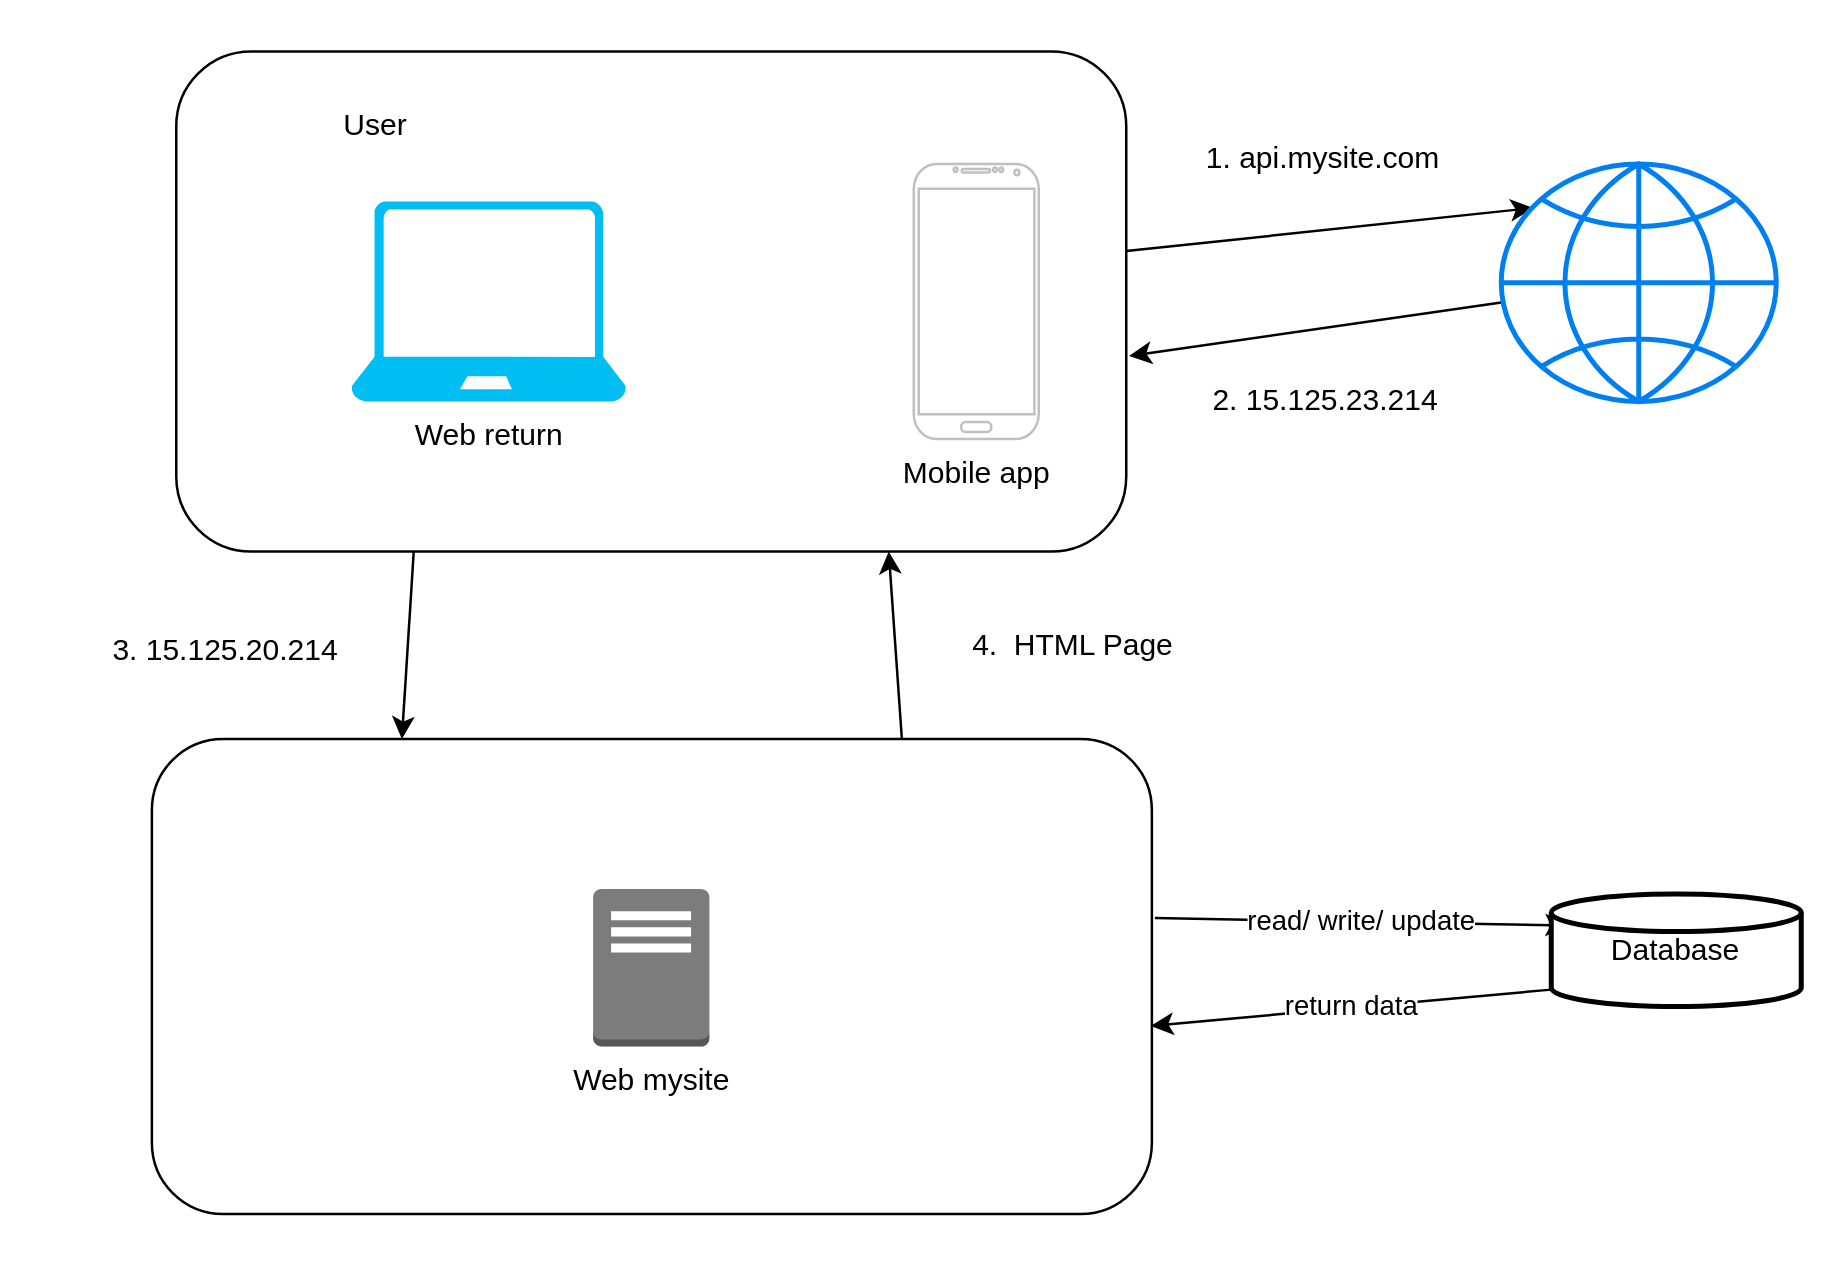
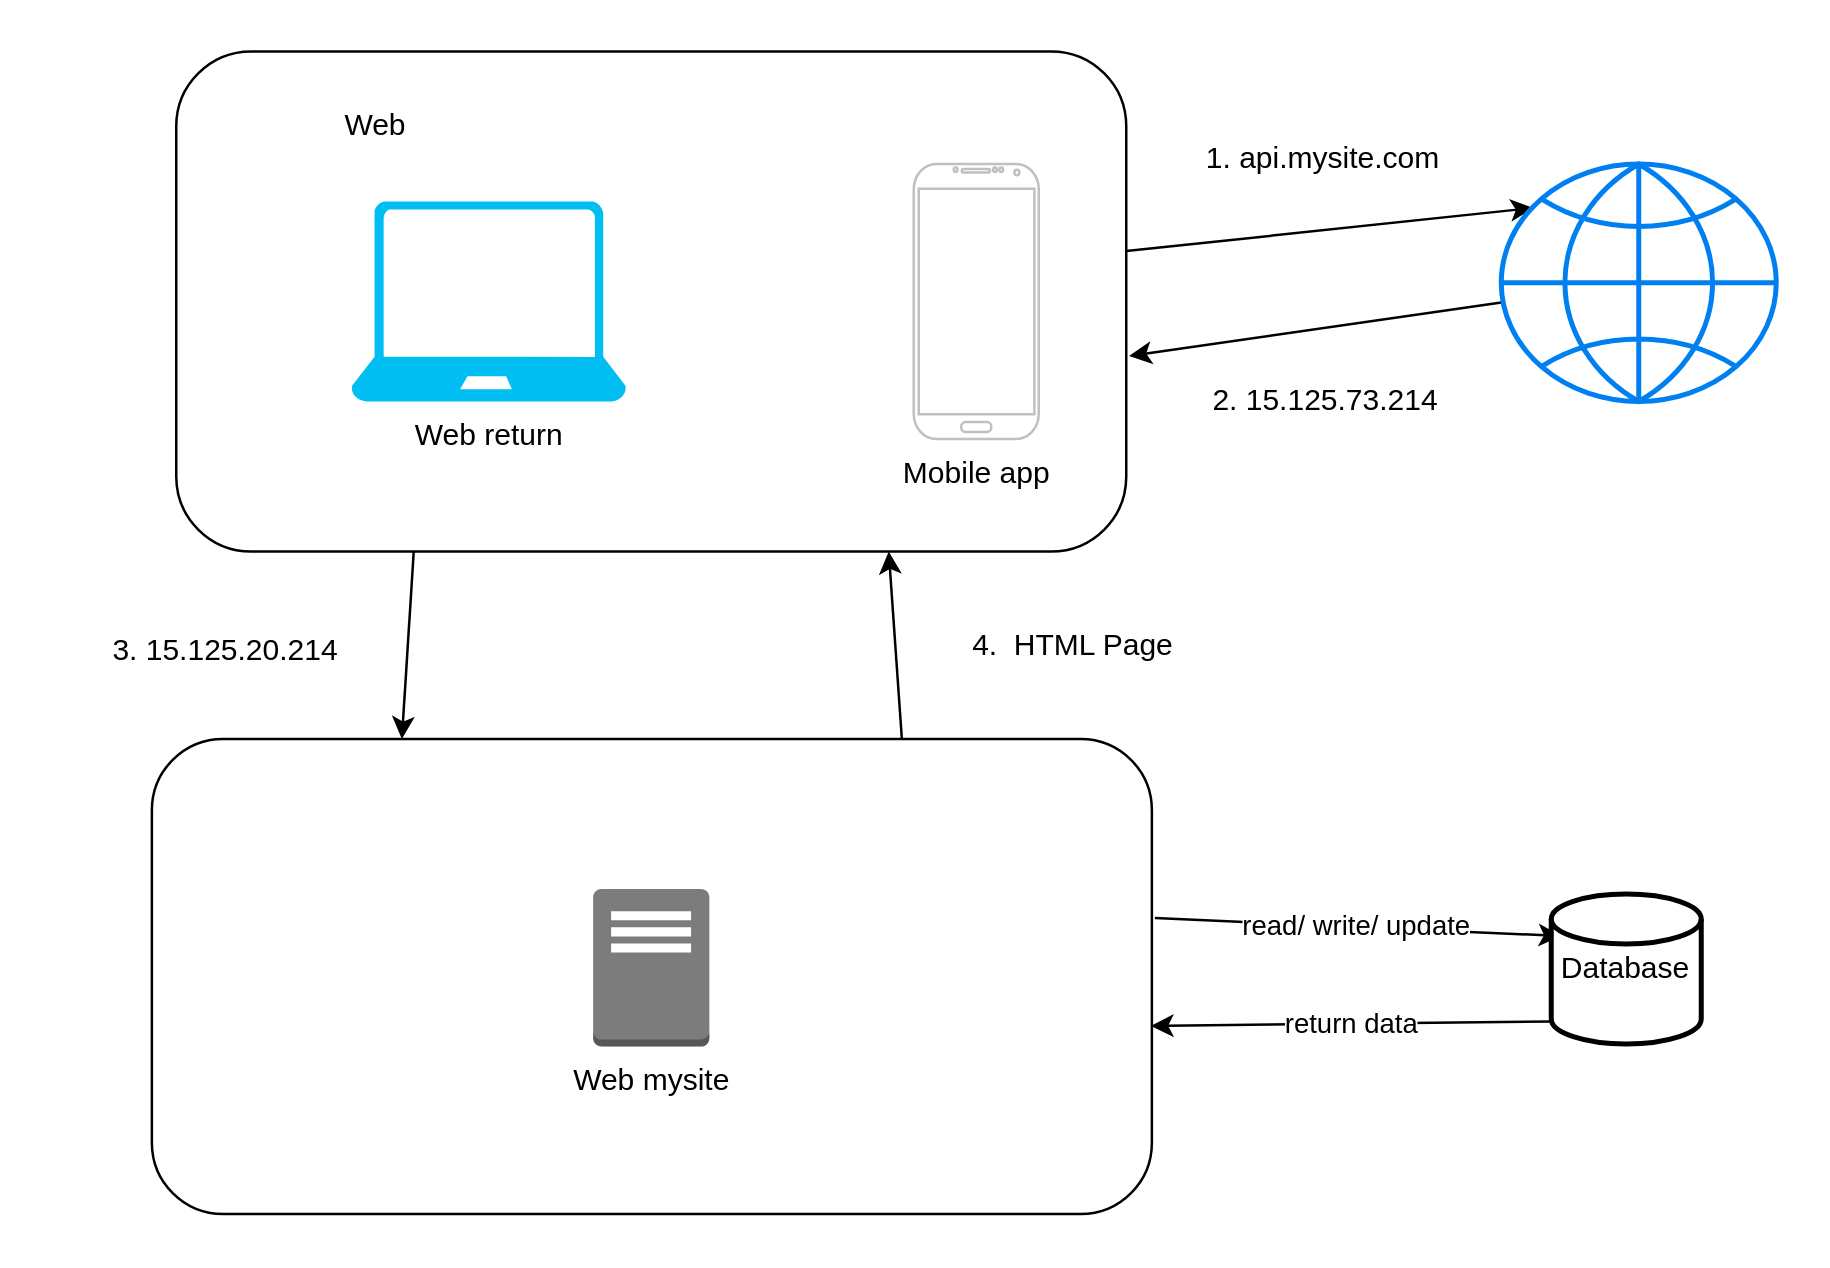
node "User": label "User" -> "Web"
node "2. 15.125.23.214": label "2. 15.125.23.214" -> "2. 15.125.73.214"
node "Database": size 250x113 -> 150x150
